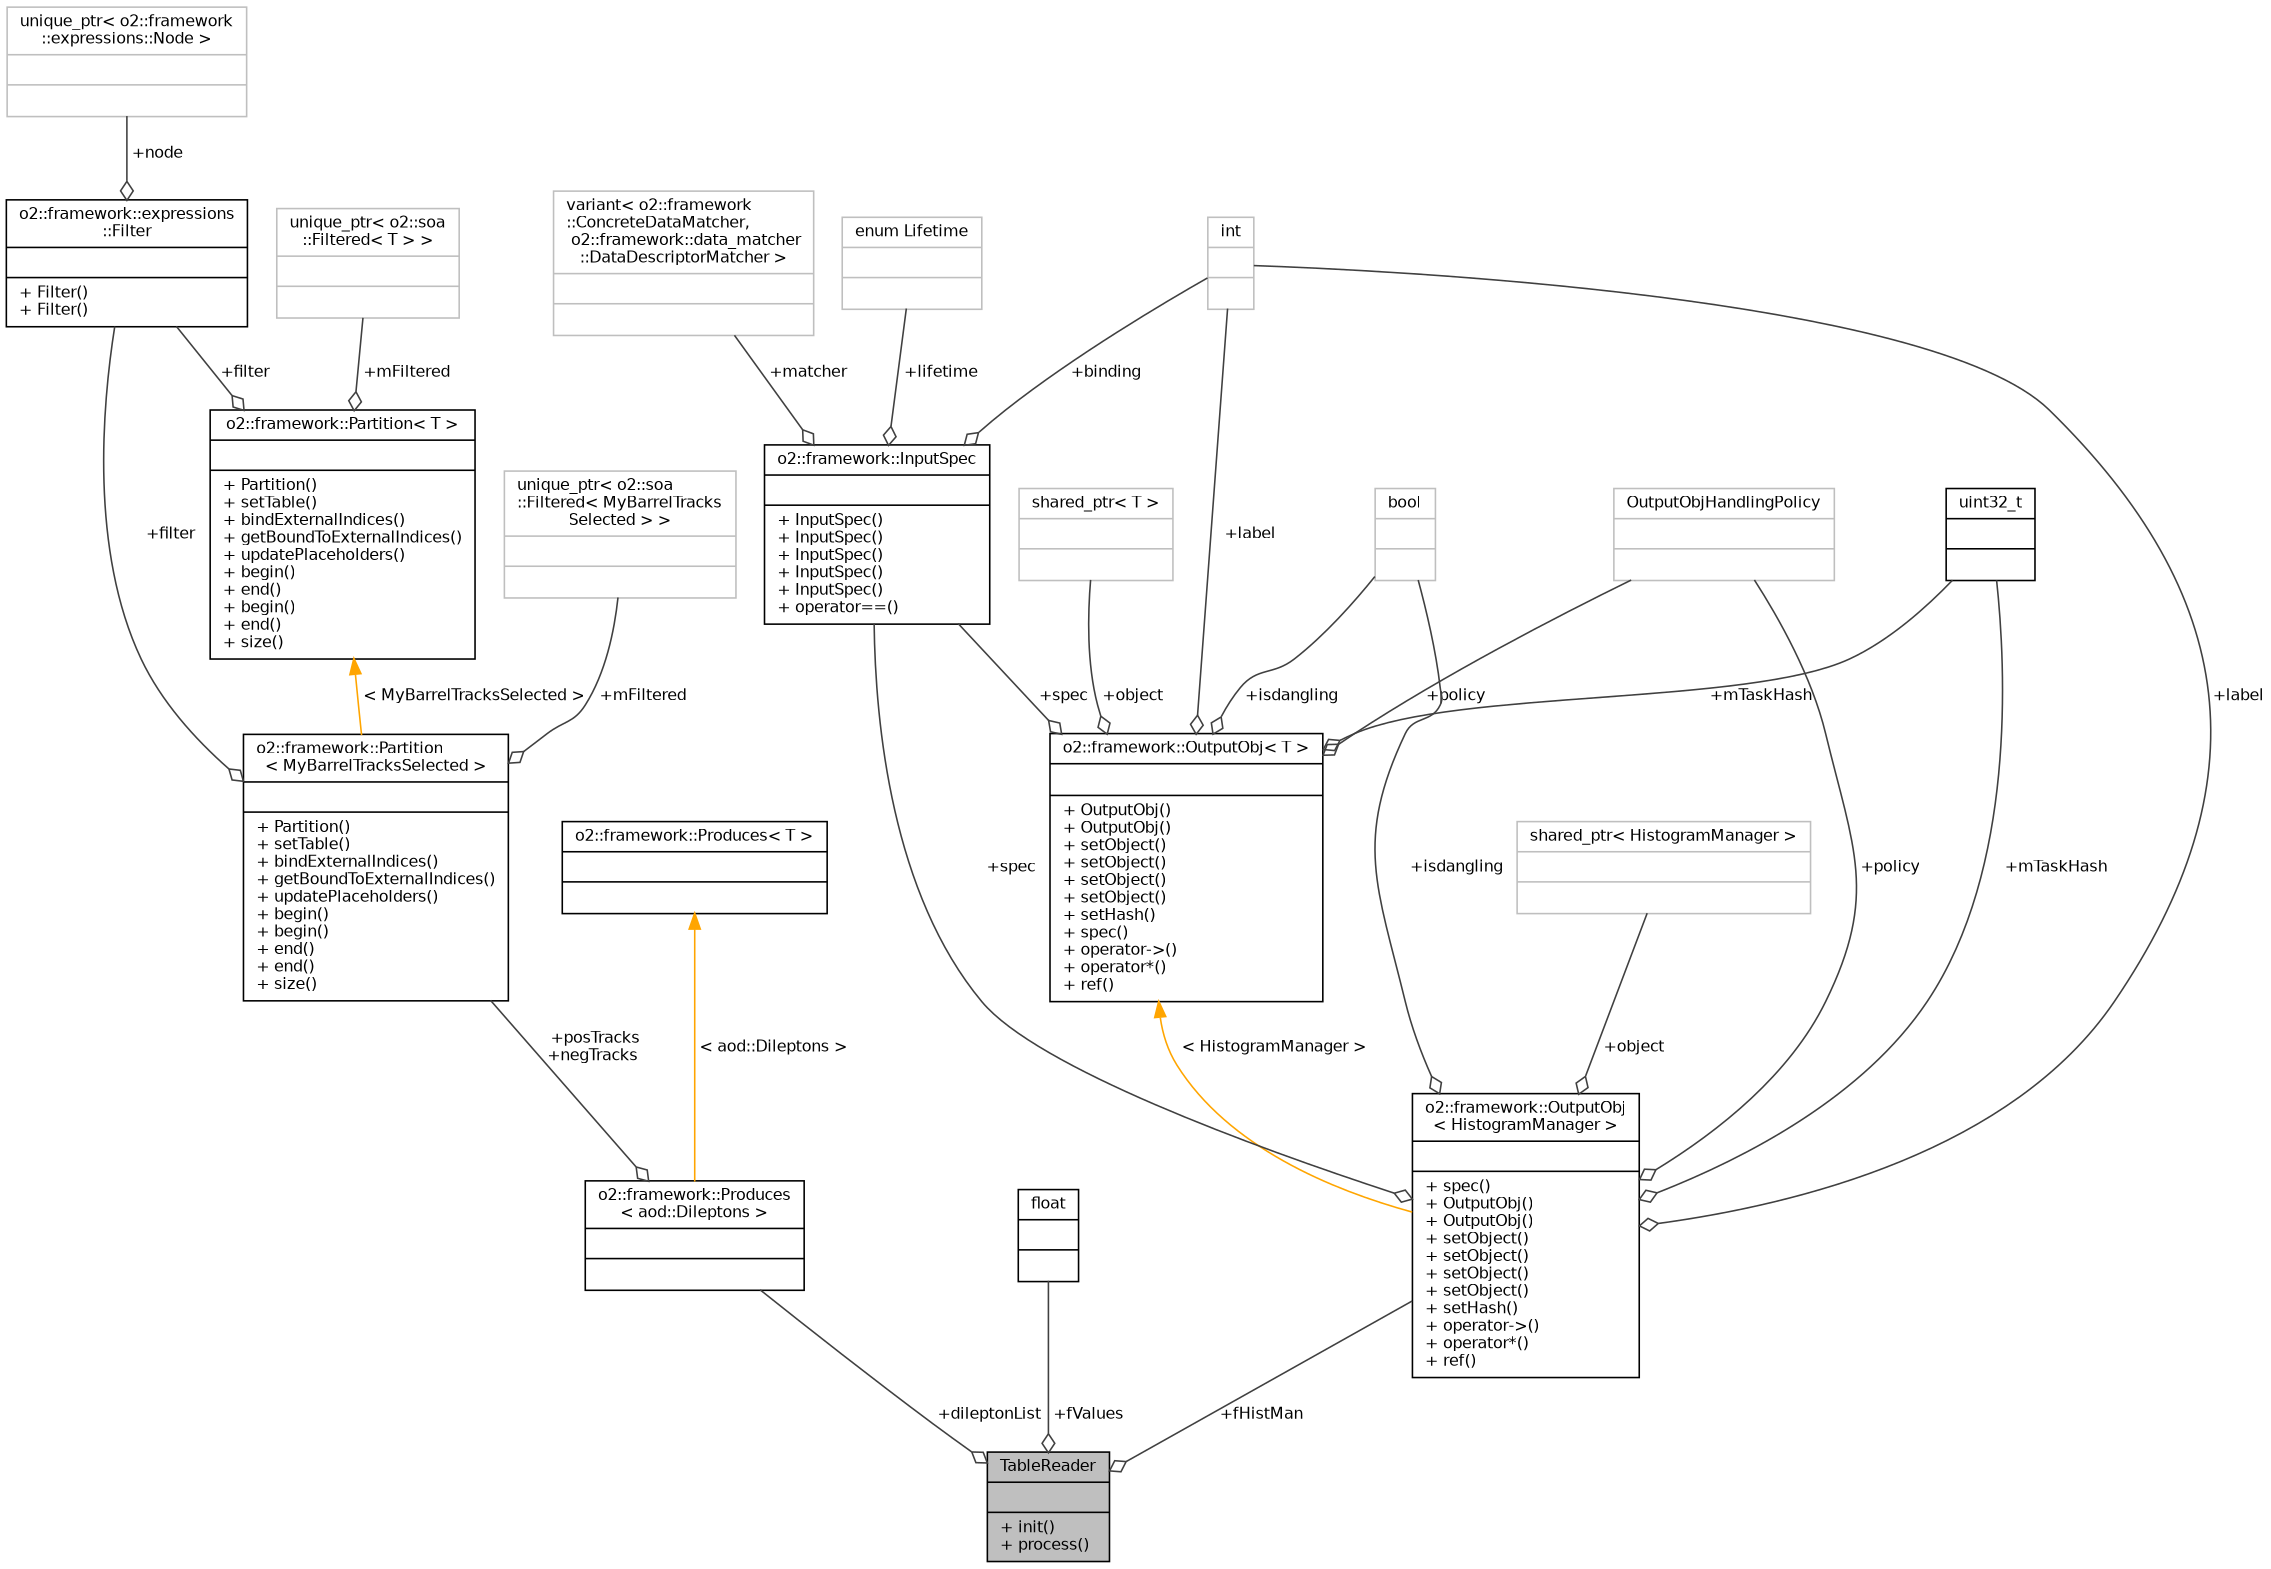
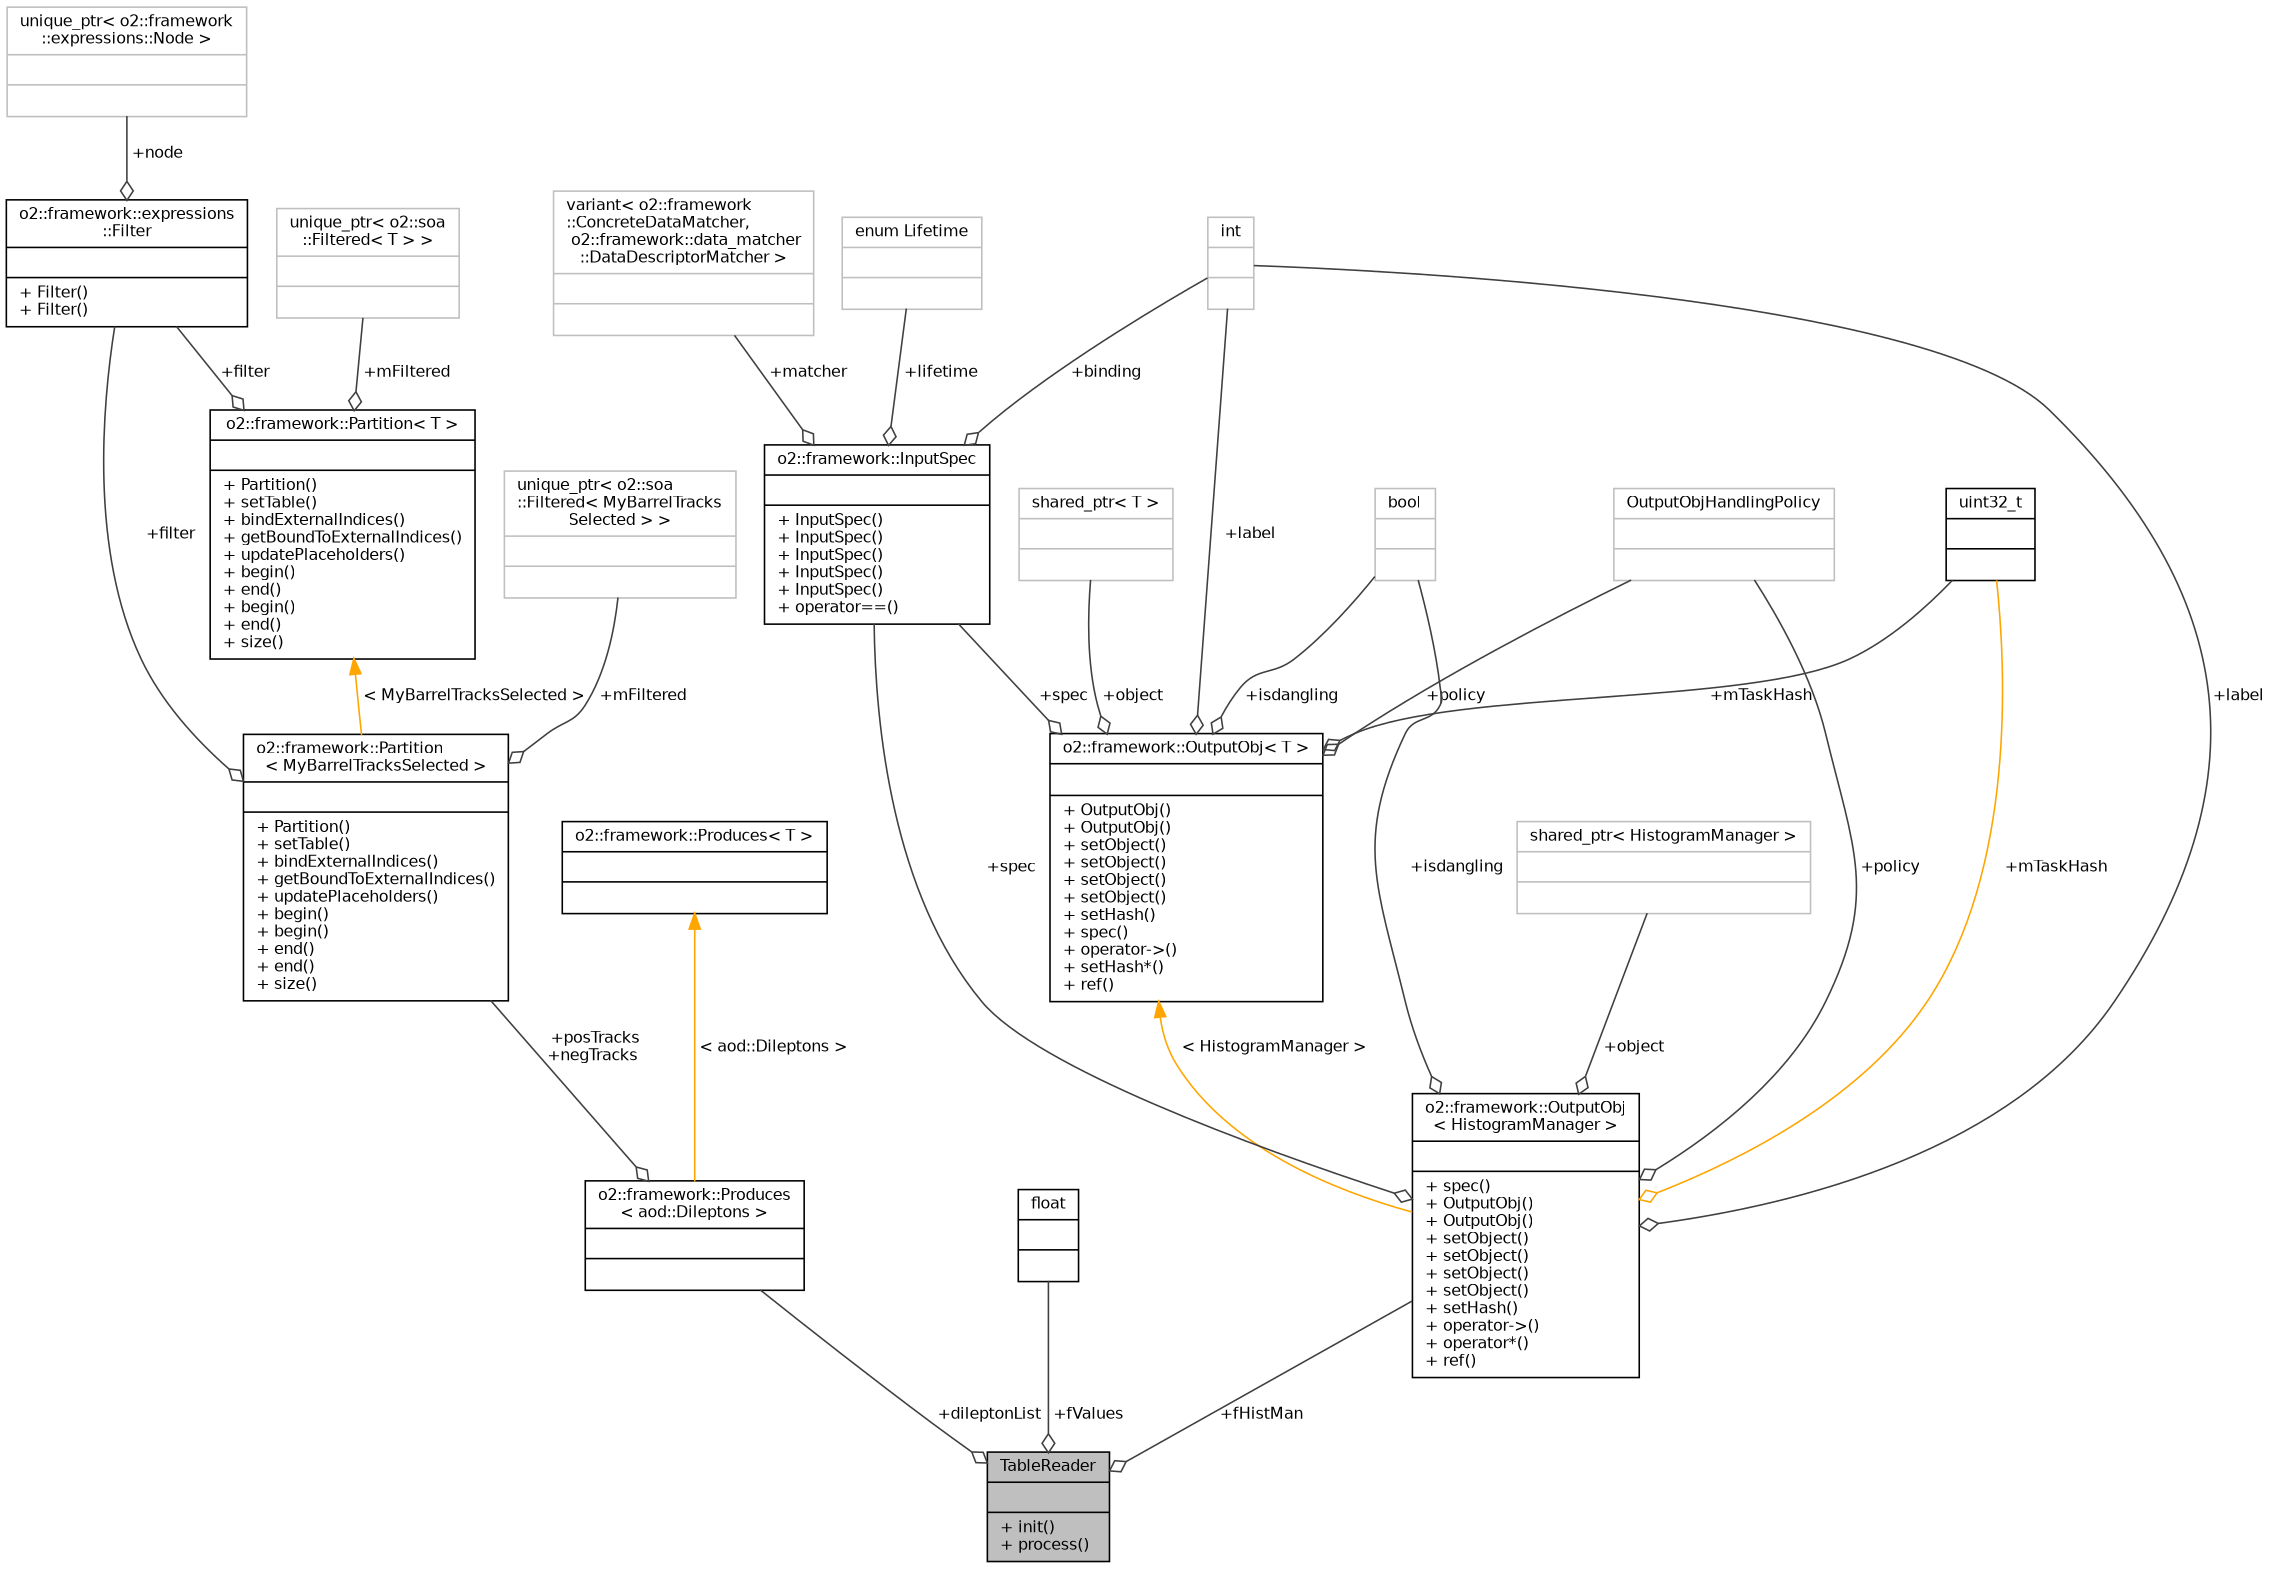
edge "uint32_t" -> "o2::framework::OutputObj": color grey25 -> orange
node "o2::framework::OutputObj< T >": text "+ operator*()" -> "+ setHash*()"
